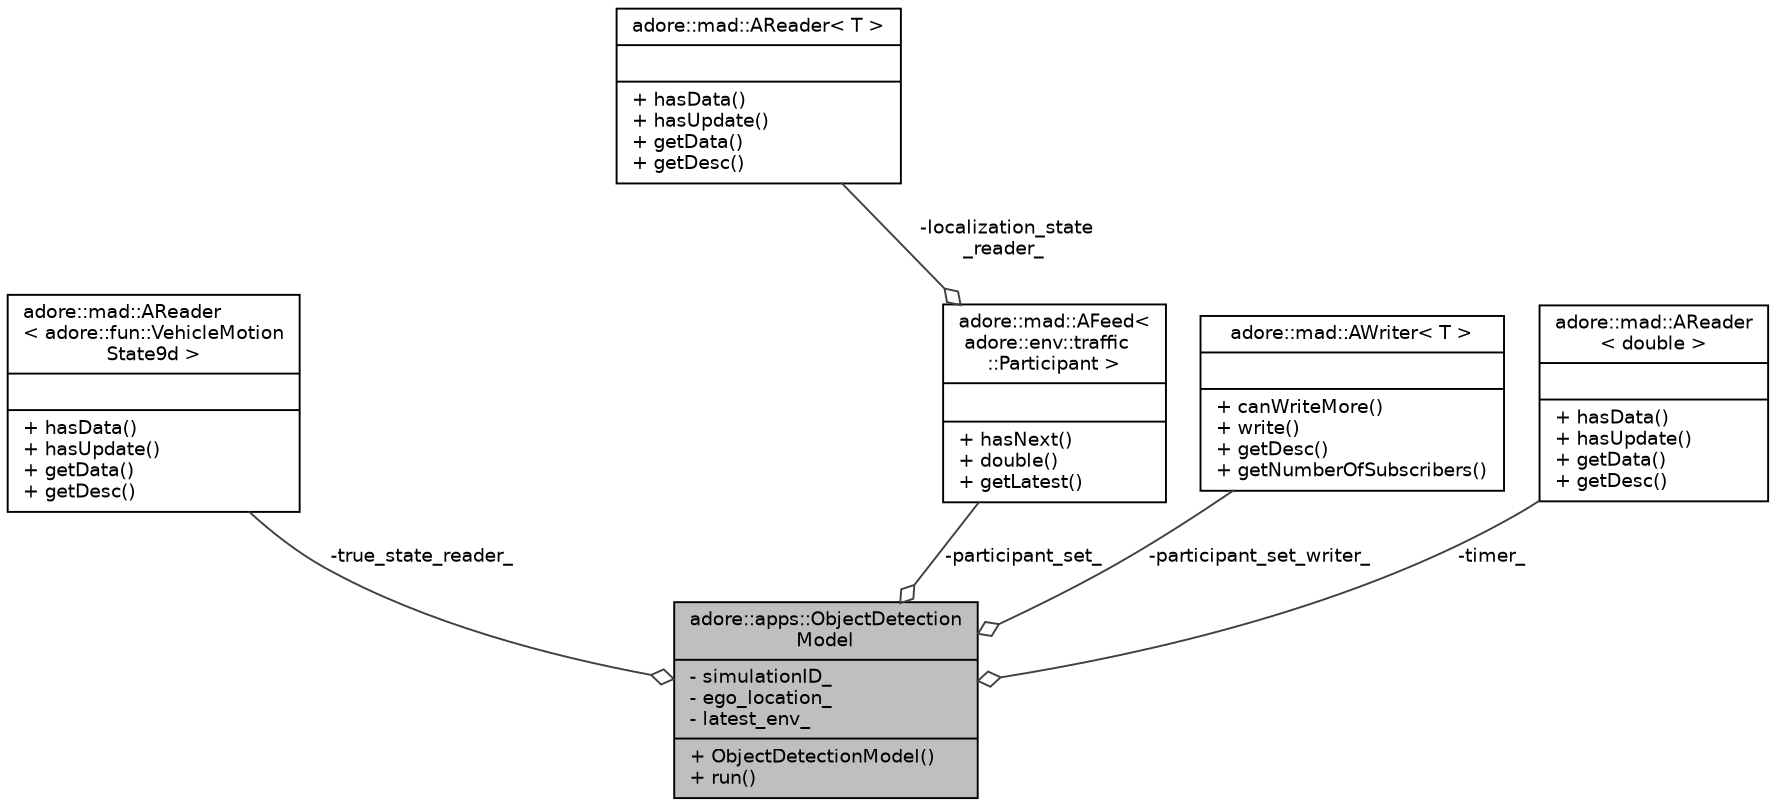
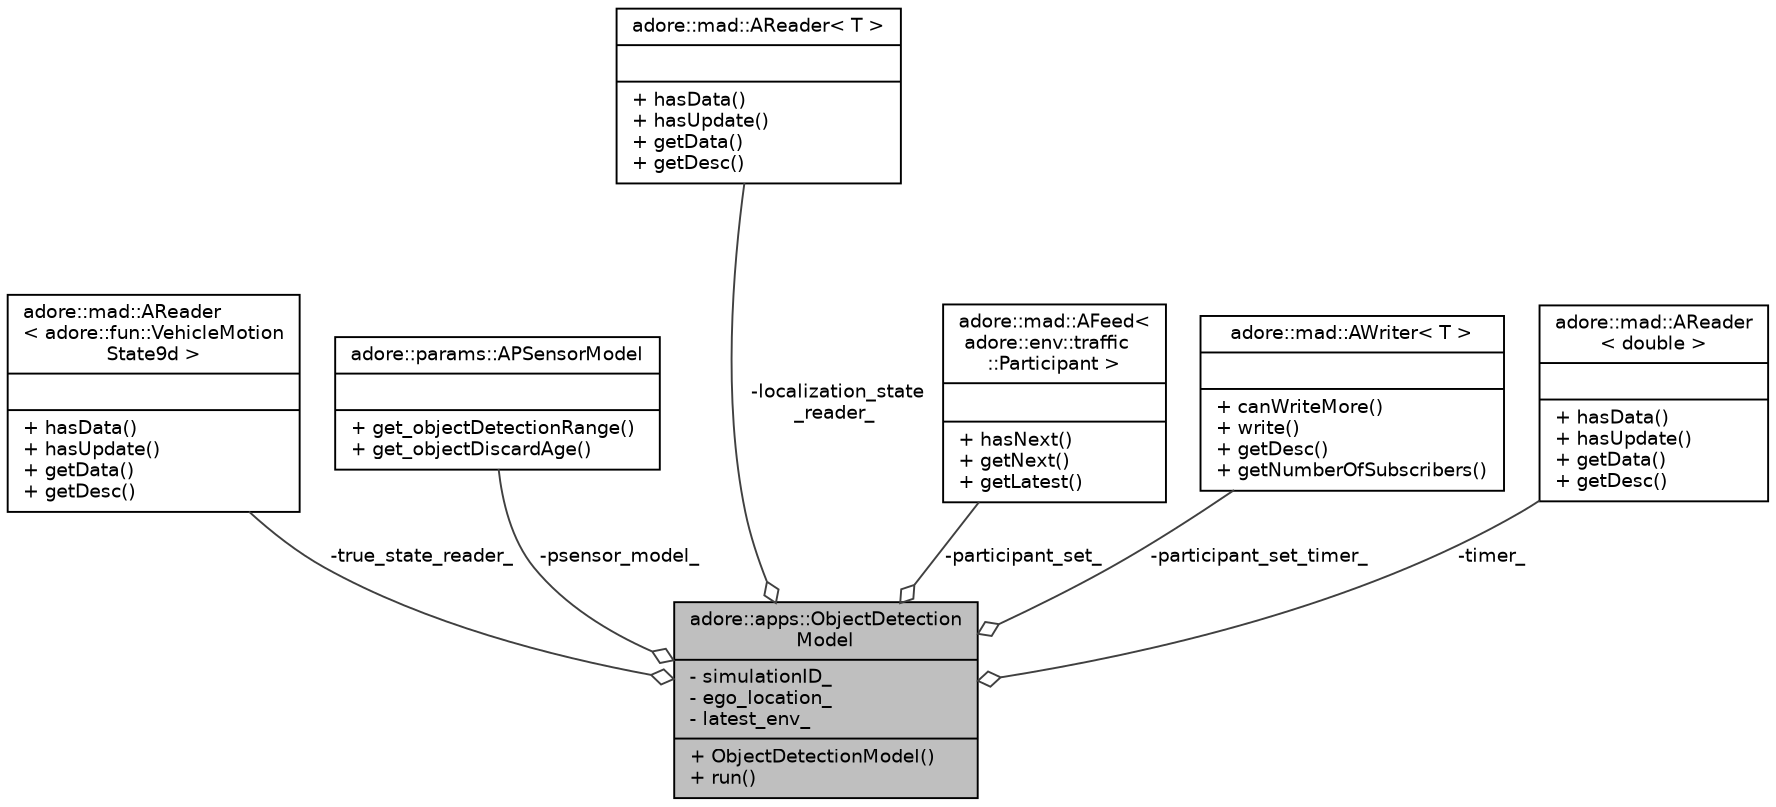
edge "adore::mad::AReader< T >" -> "adore::mad::AFeed<": now "adore::mad::AReader< T >" -> "adore::apps::ObjectDetection"
node "adore::params::APSensorModel": added
node "adore::mad::AFeed<": text "+ double()" -> "+ getNext()"
edge "adore::mad::AWriter< T >" -> "adore::apps::ObjectDetection": label " -participant_set_writer_" -> " -participant_set_timer_"
